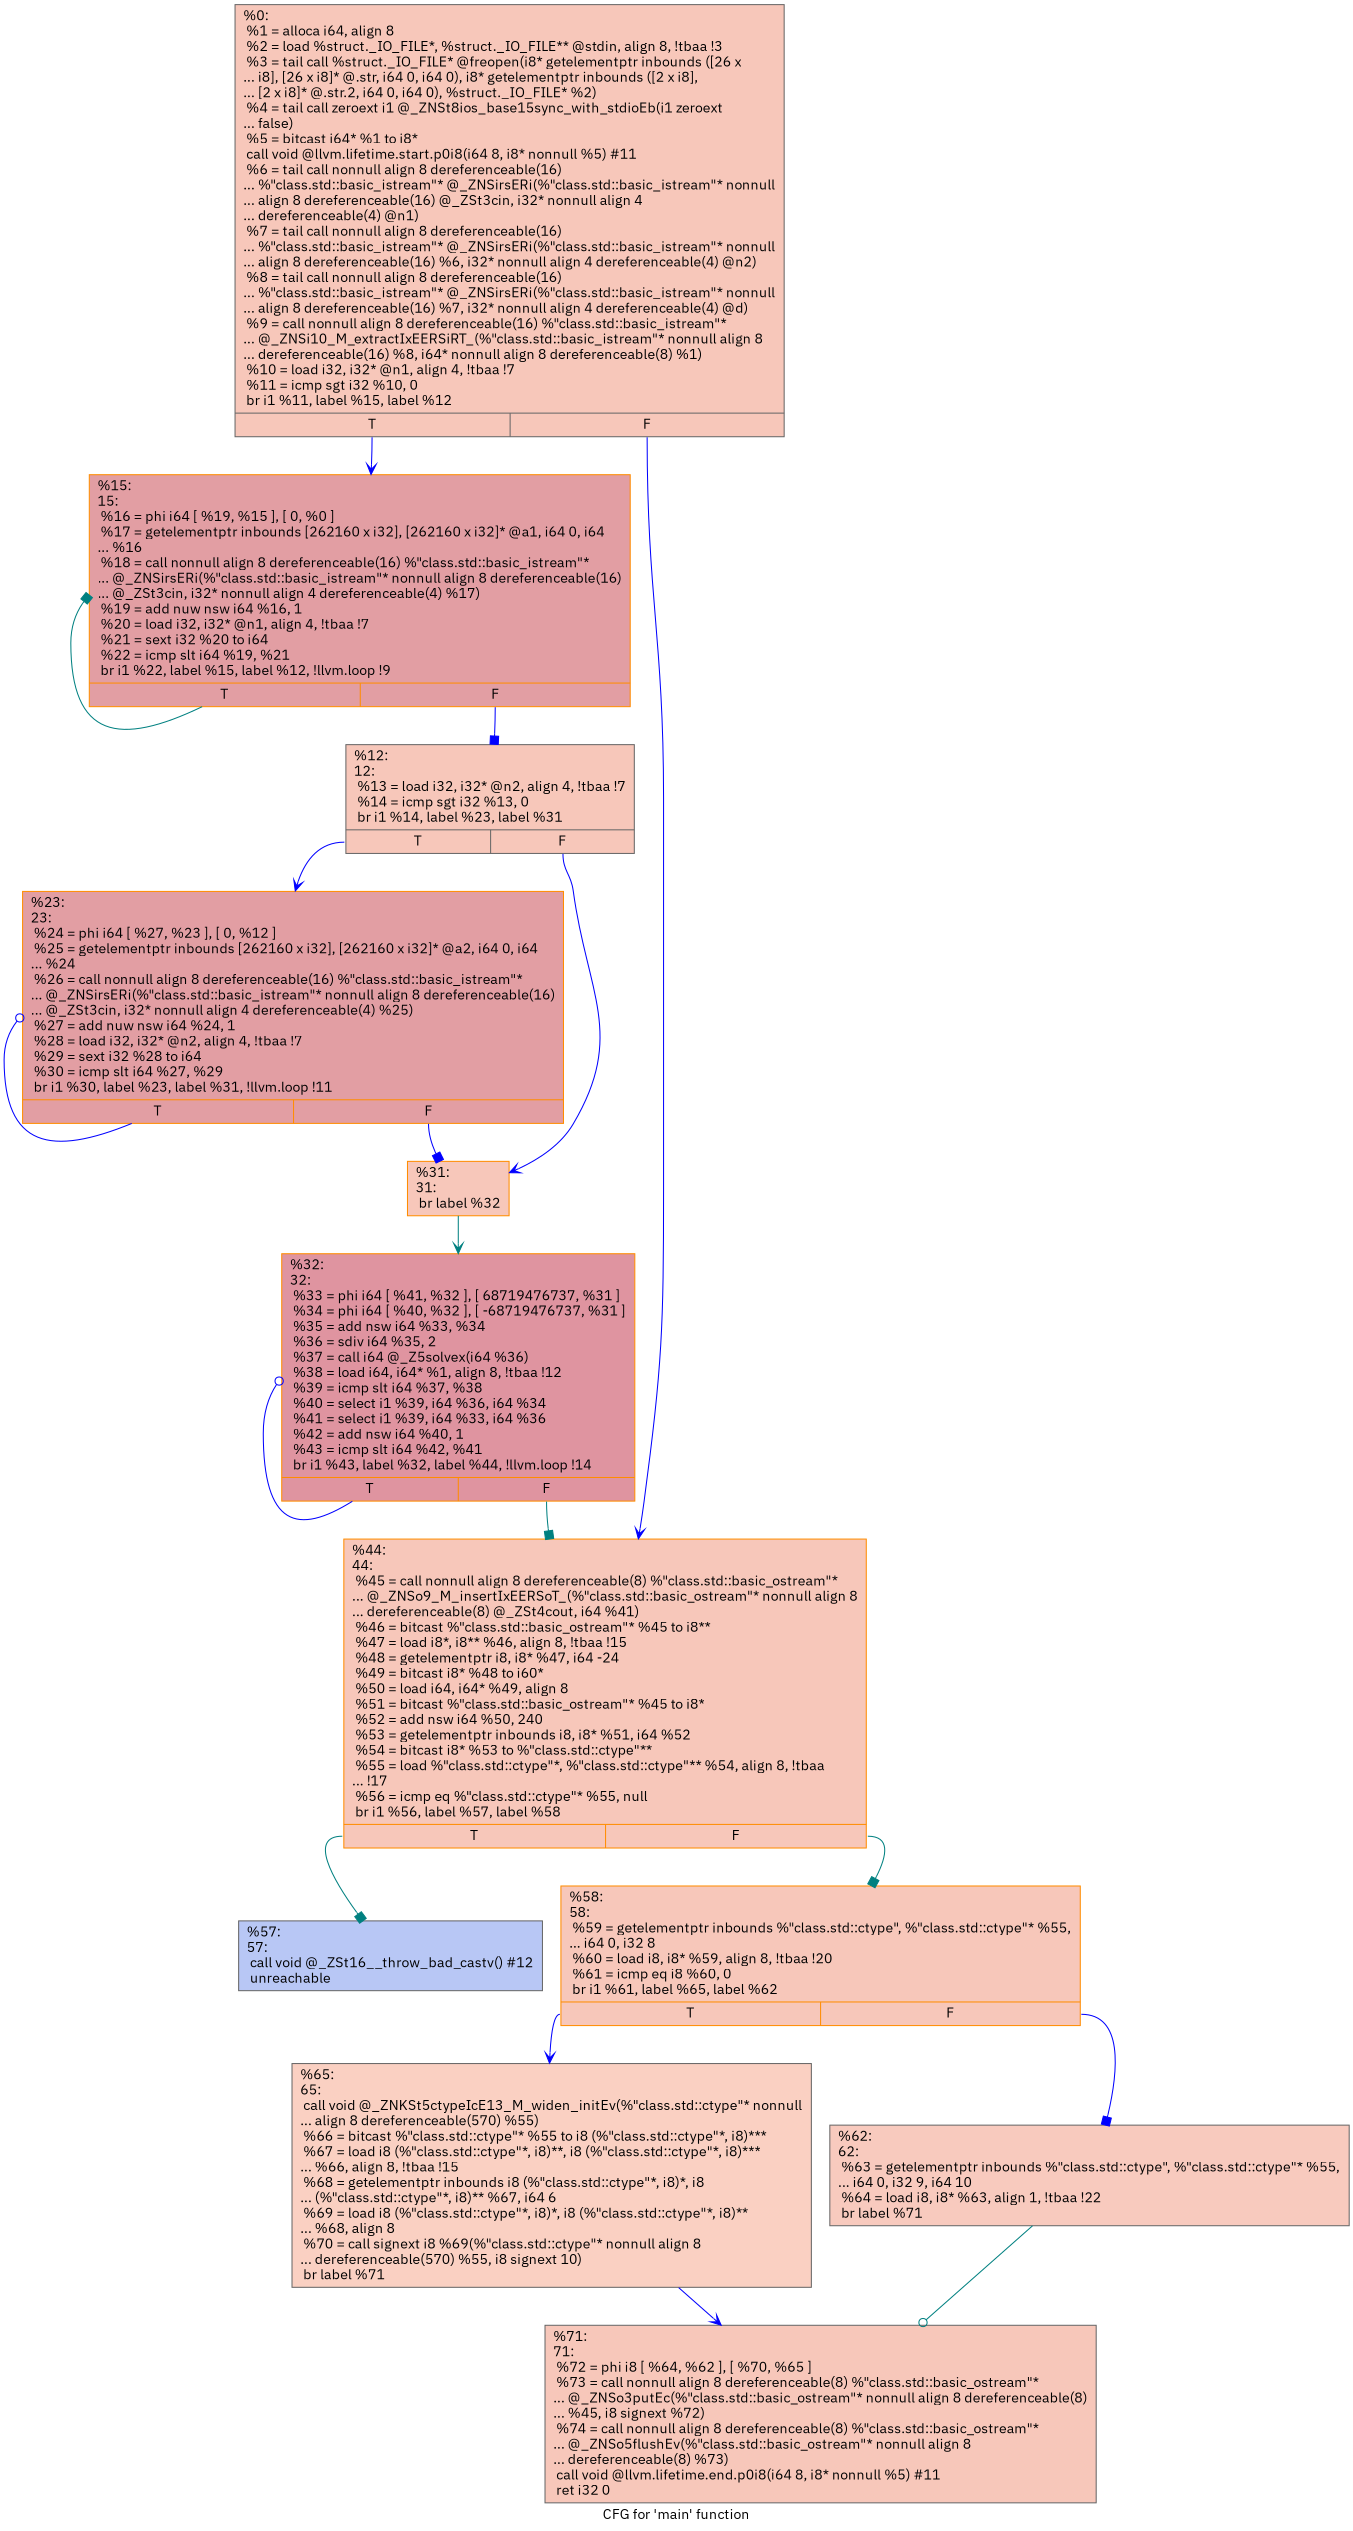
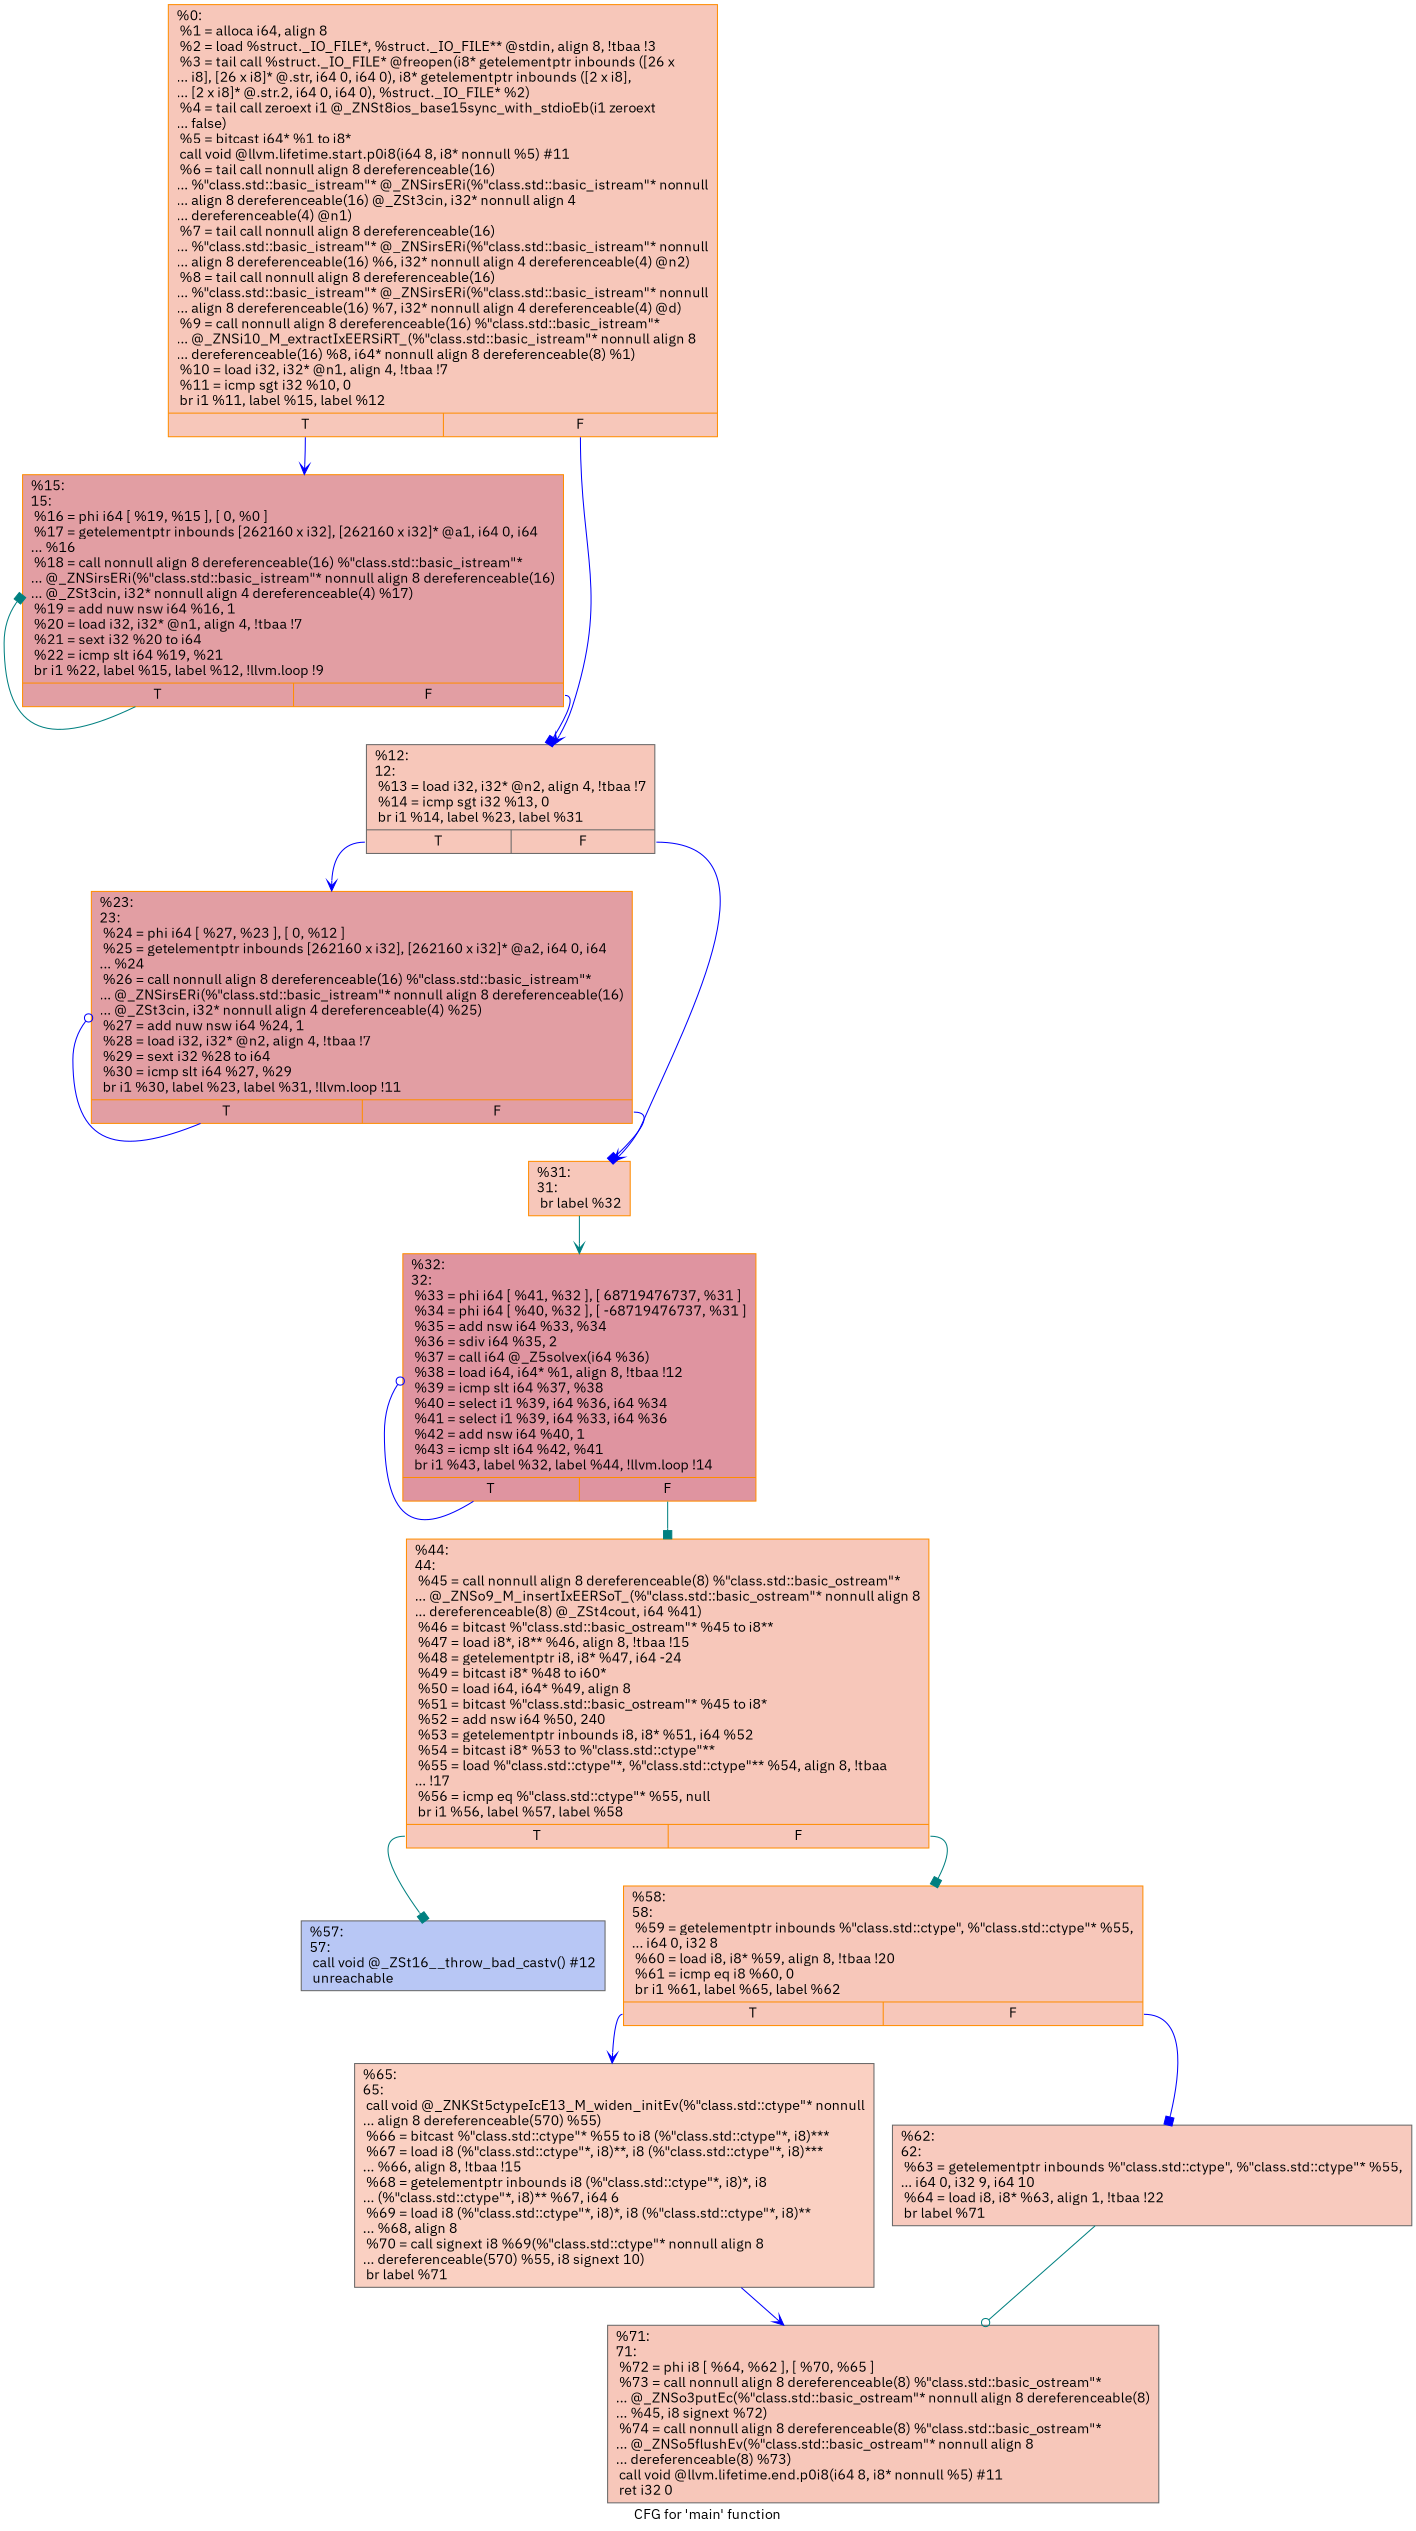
node "%0:": color gray40 -> darkorange
edge "%0:" -> "%44:": now "%0:" -> "%12:"
